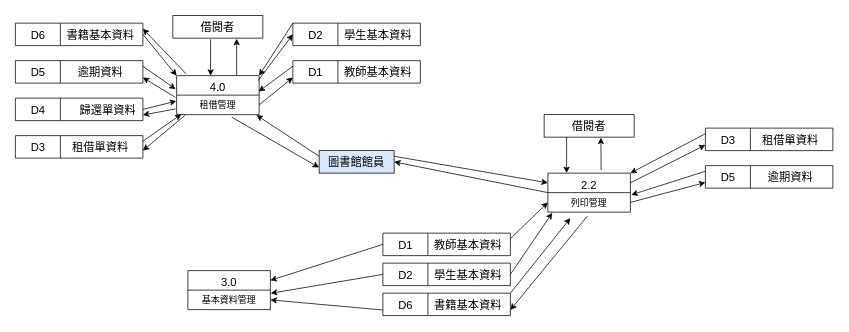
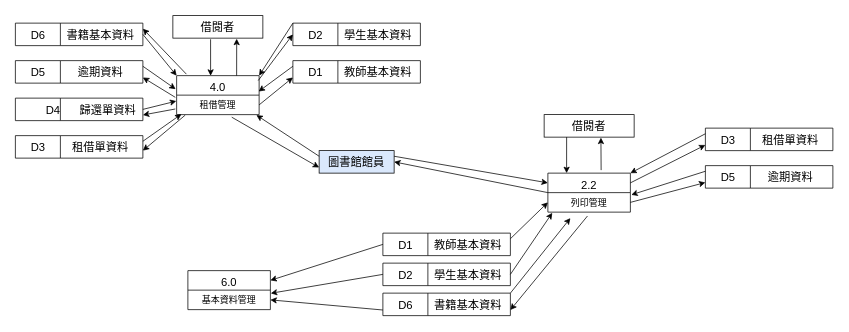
node "D4": moved (38, 109) -> (53, 109)
node "3.0": label "3.0" -> "6.0"
